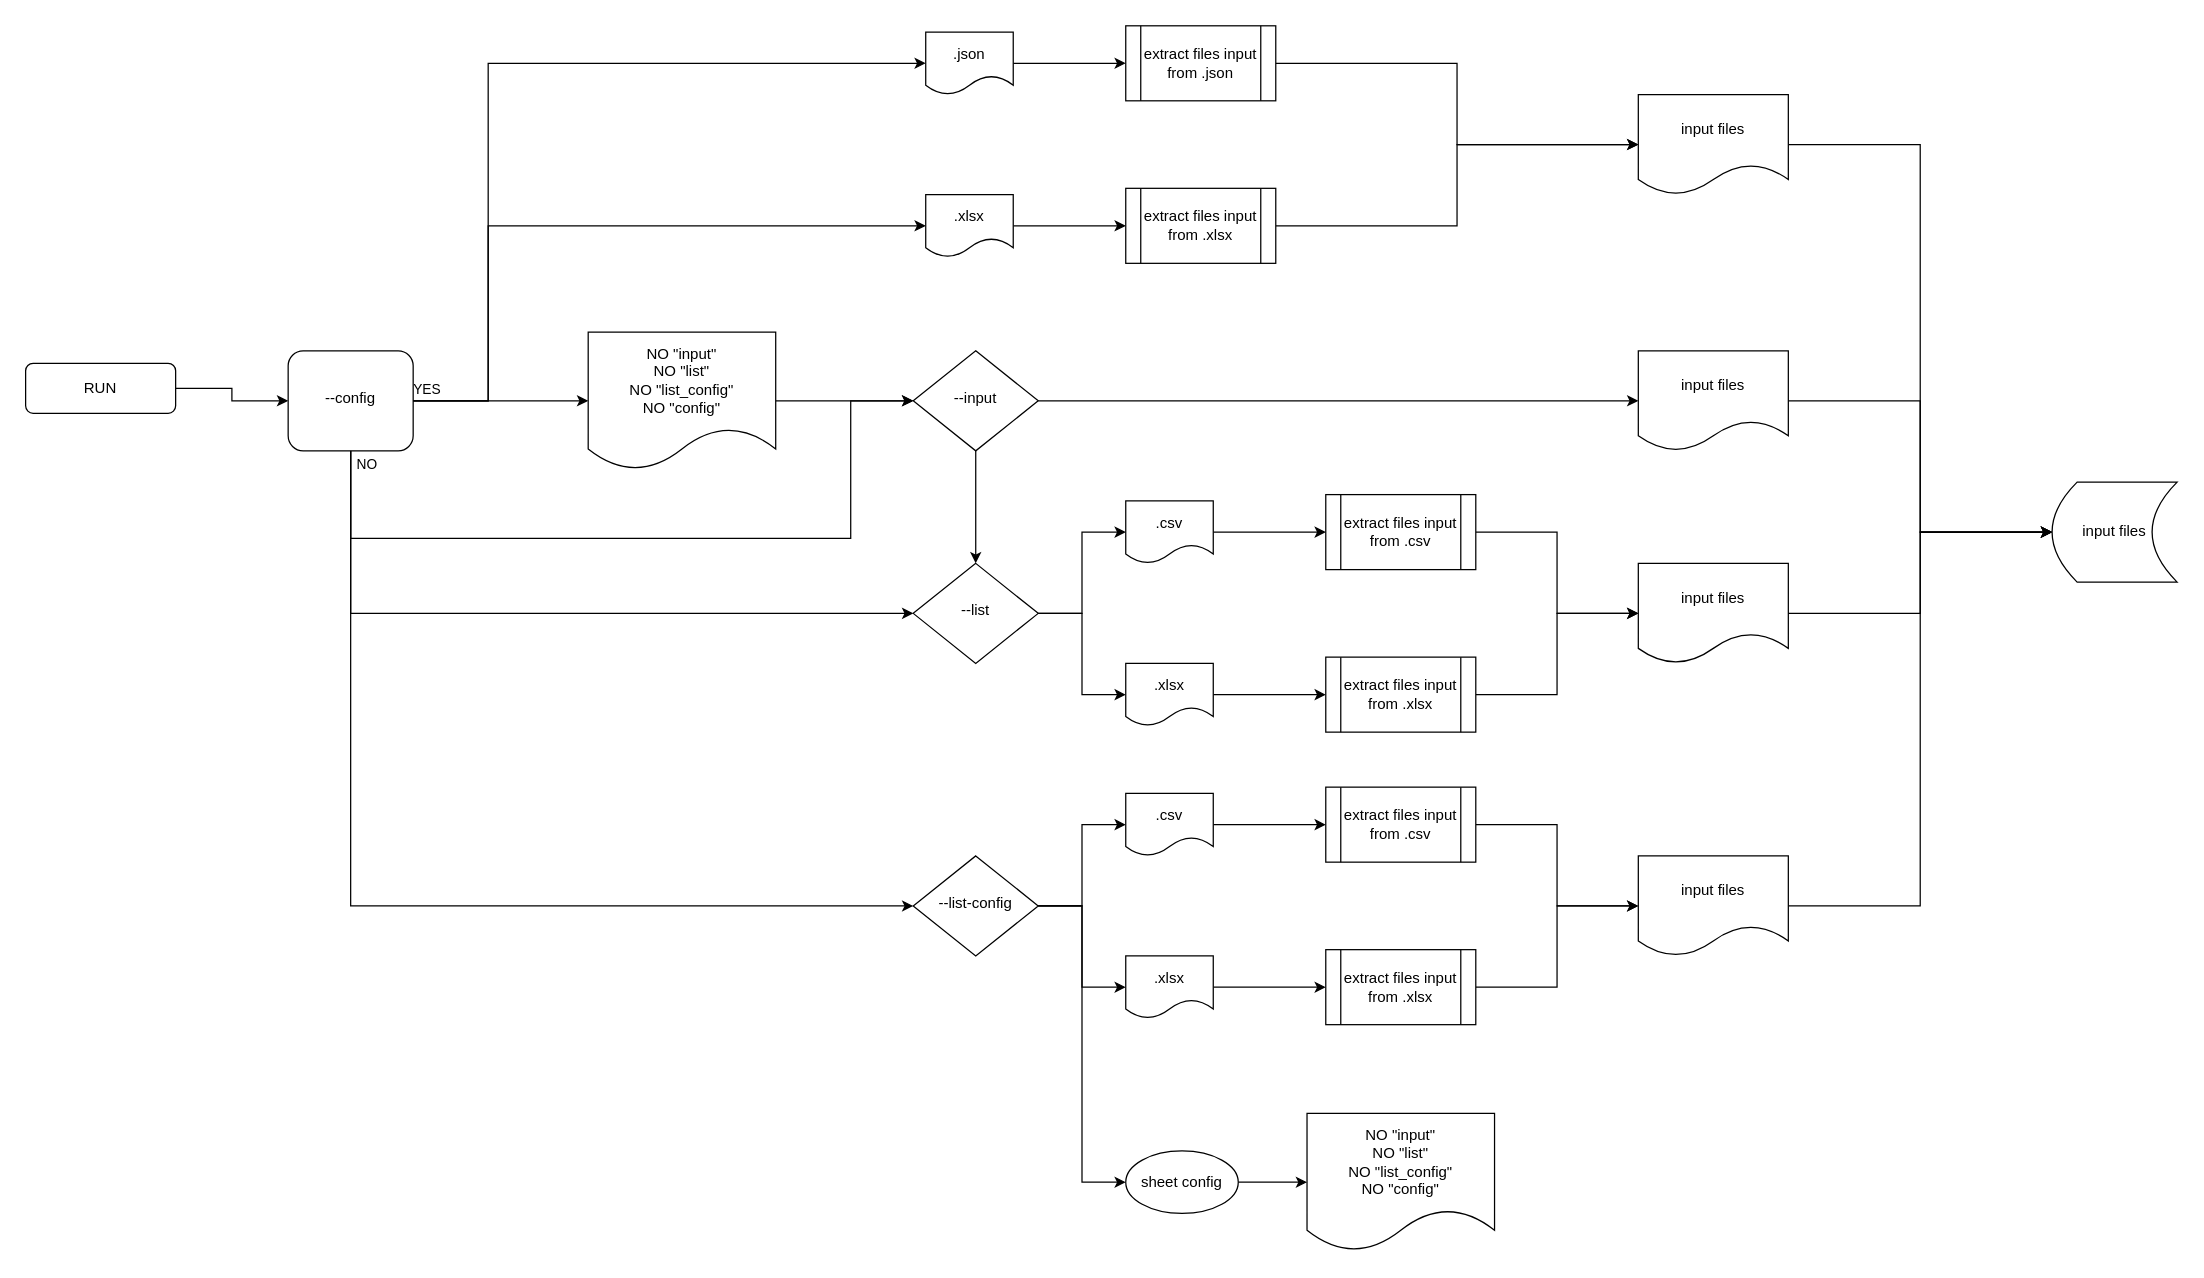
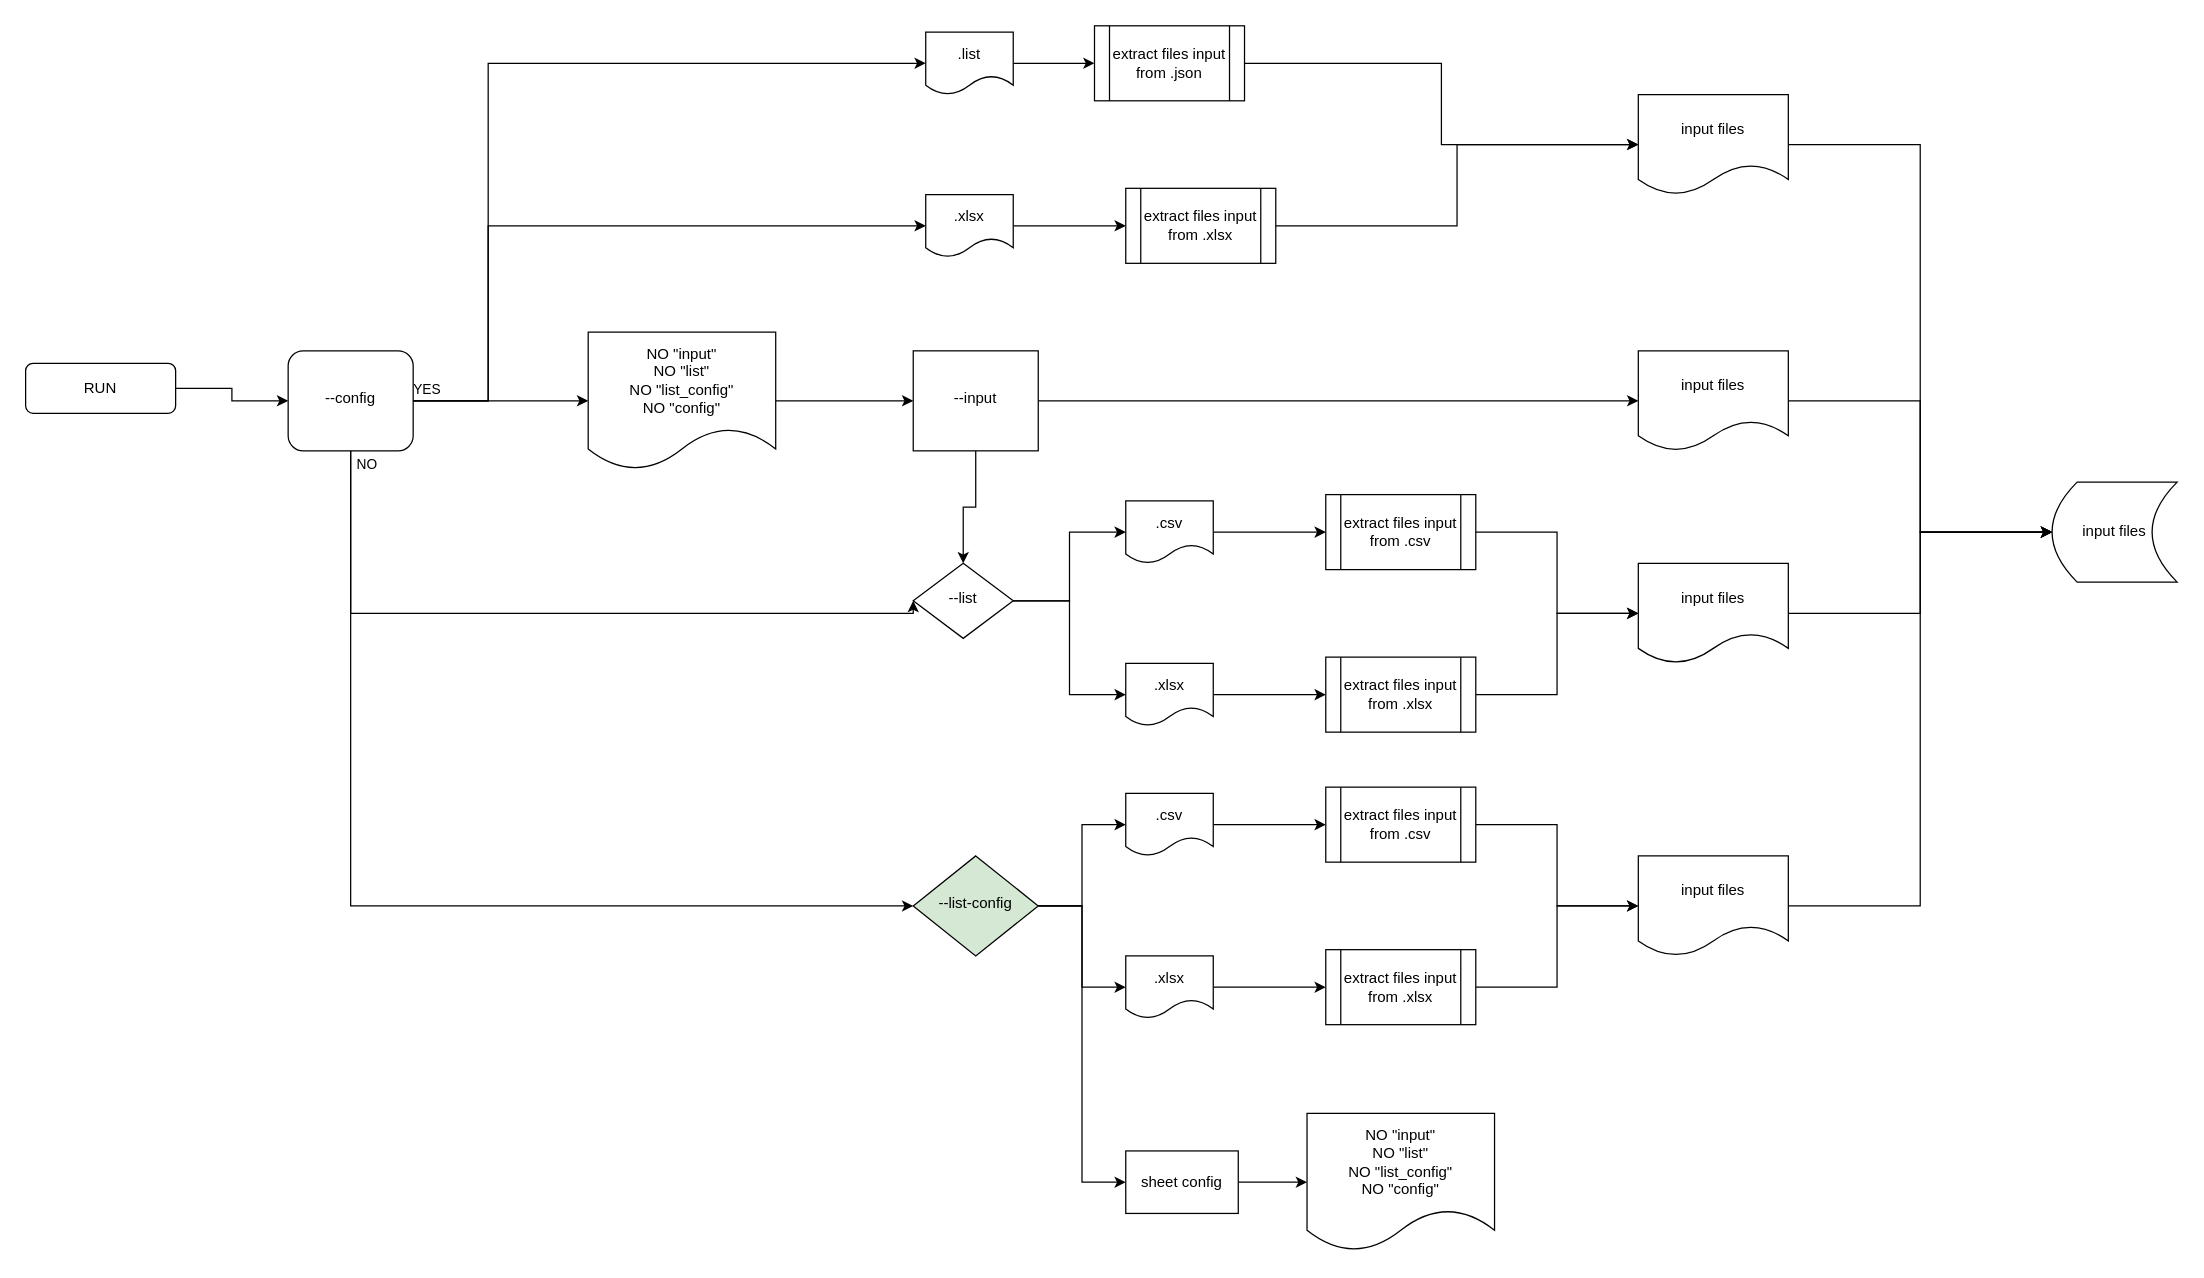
node ".json": label ".json" -> ".list"
node "extract files input from .json": moved (1201, 63) -> (1169, 63)
node "--input": shape diamond -> rectangle
edge "--config" -> "--input": removed
node "--list": size 125x100 -> 100x75
node "--list-config": fillcolor #ffffff -> #d5e8d4
node "sheet config": shape ellipse -> rectangle
